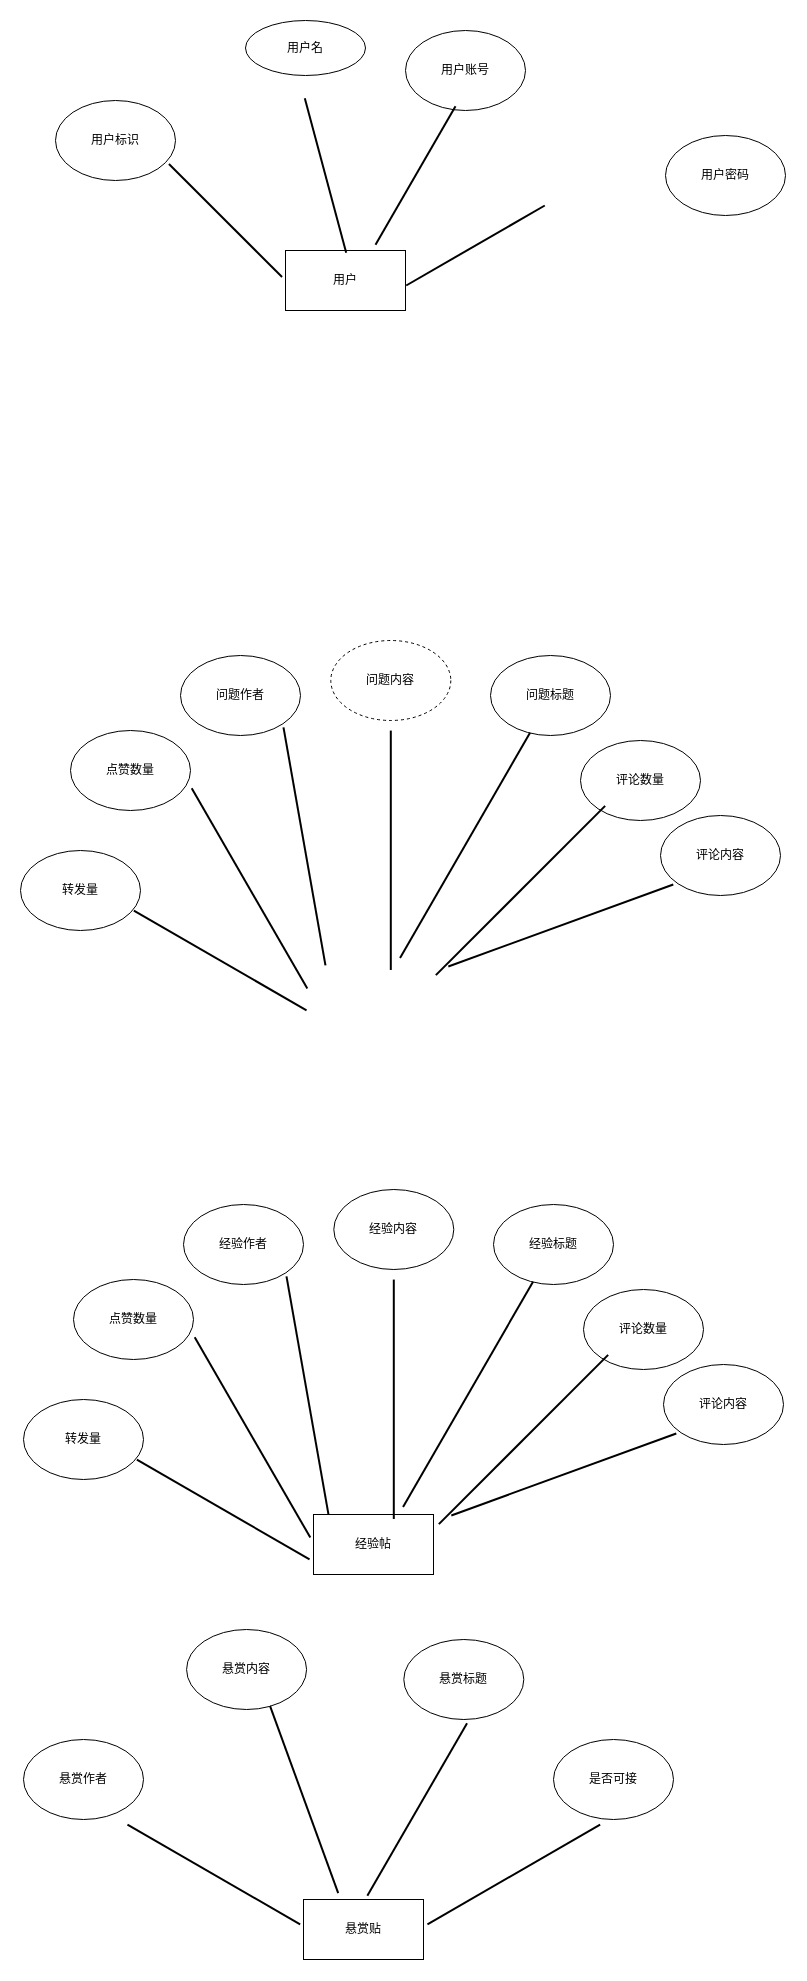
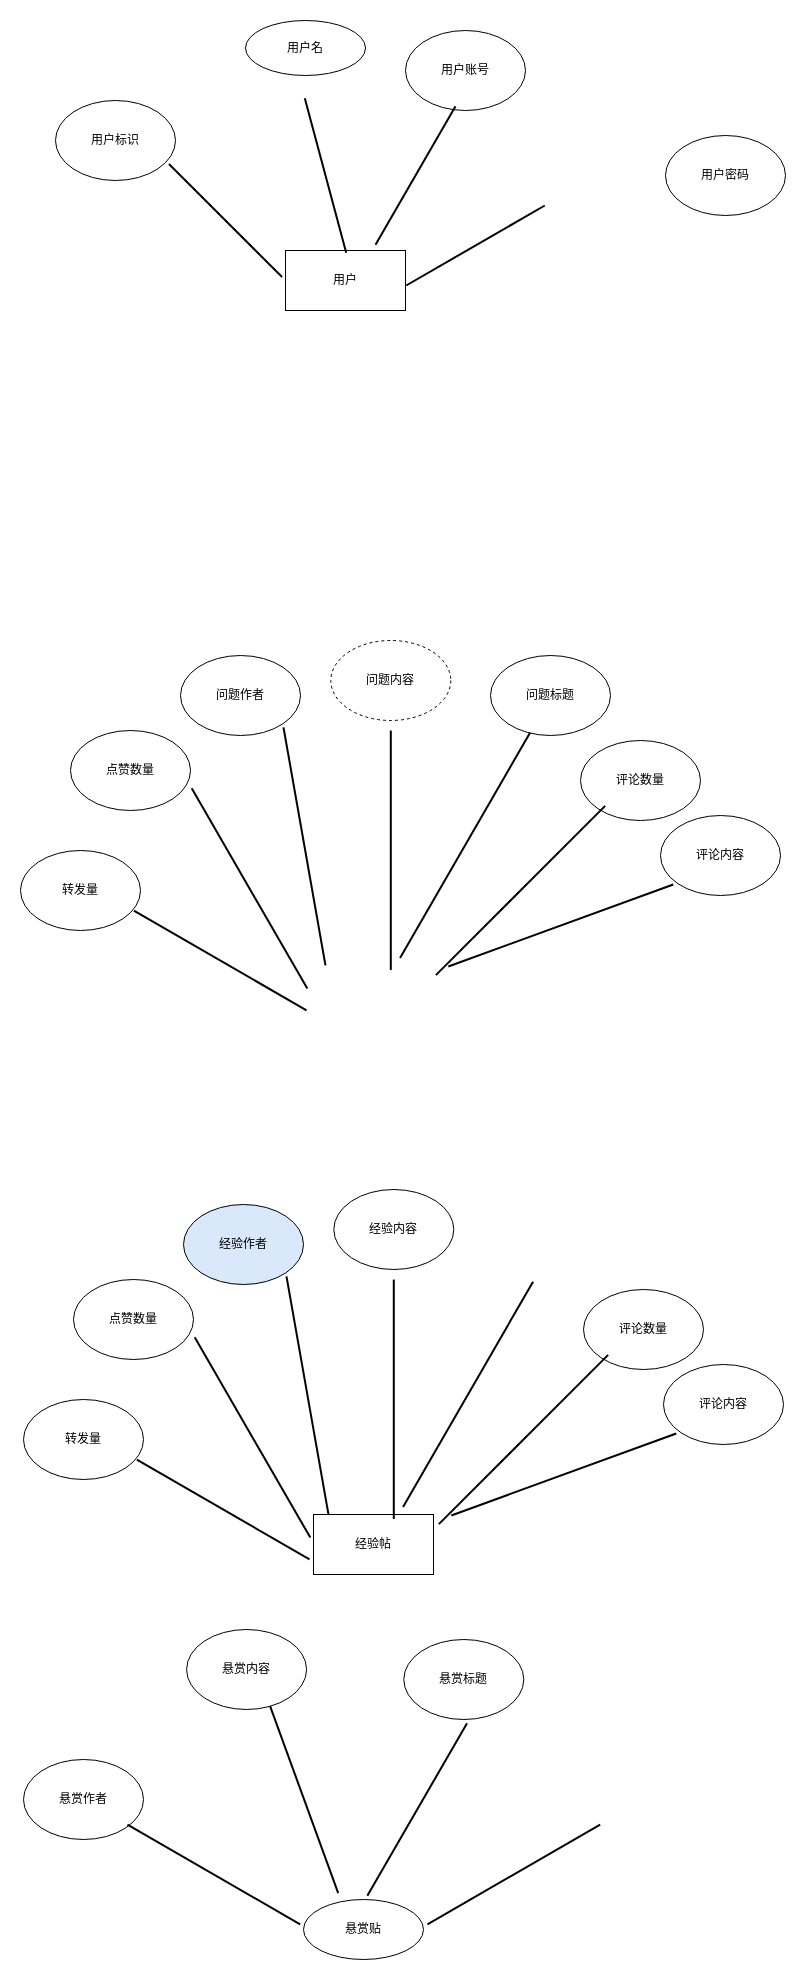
node "经验作者": fillcolor #ffffff -> #dae8fc
node "经验标题": removed
node "悬赏作者": moved (84, 1780) -> (84, 1800)
node "是否可接": removed
node "悬赏贴": shape rectangle -> ellipse
